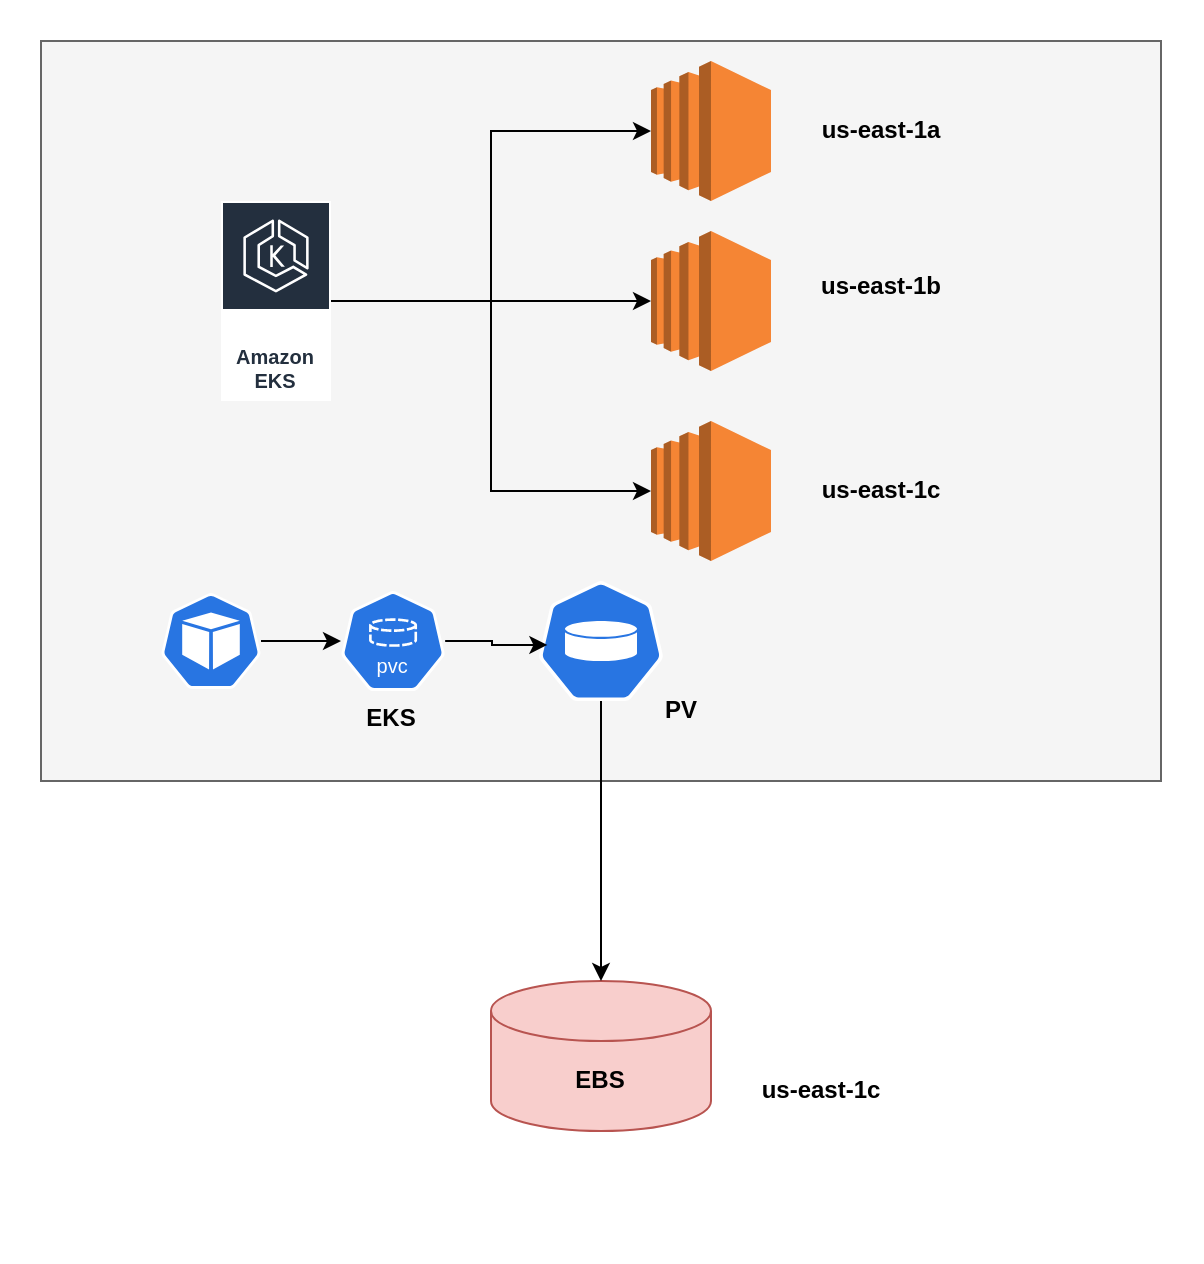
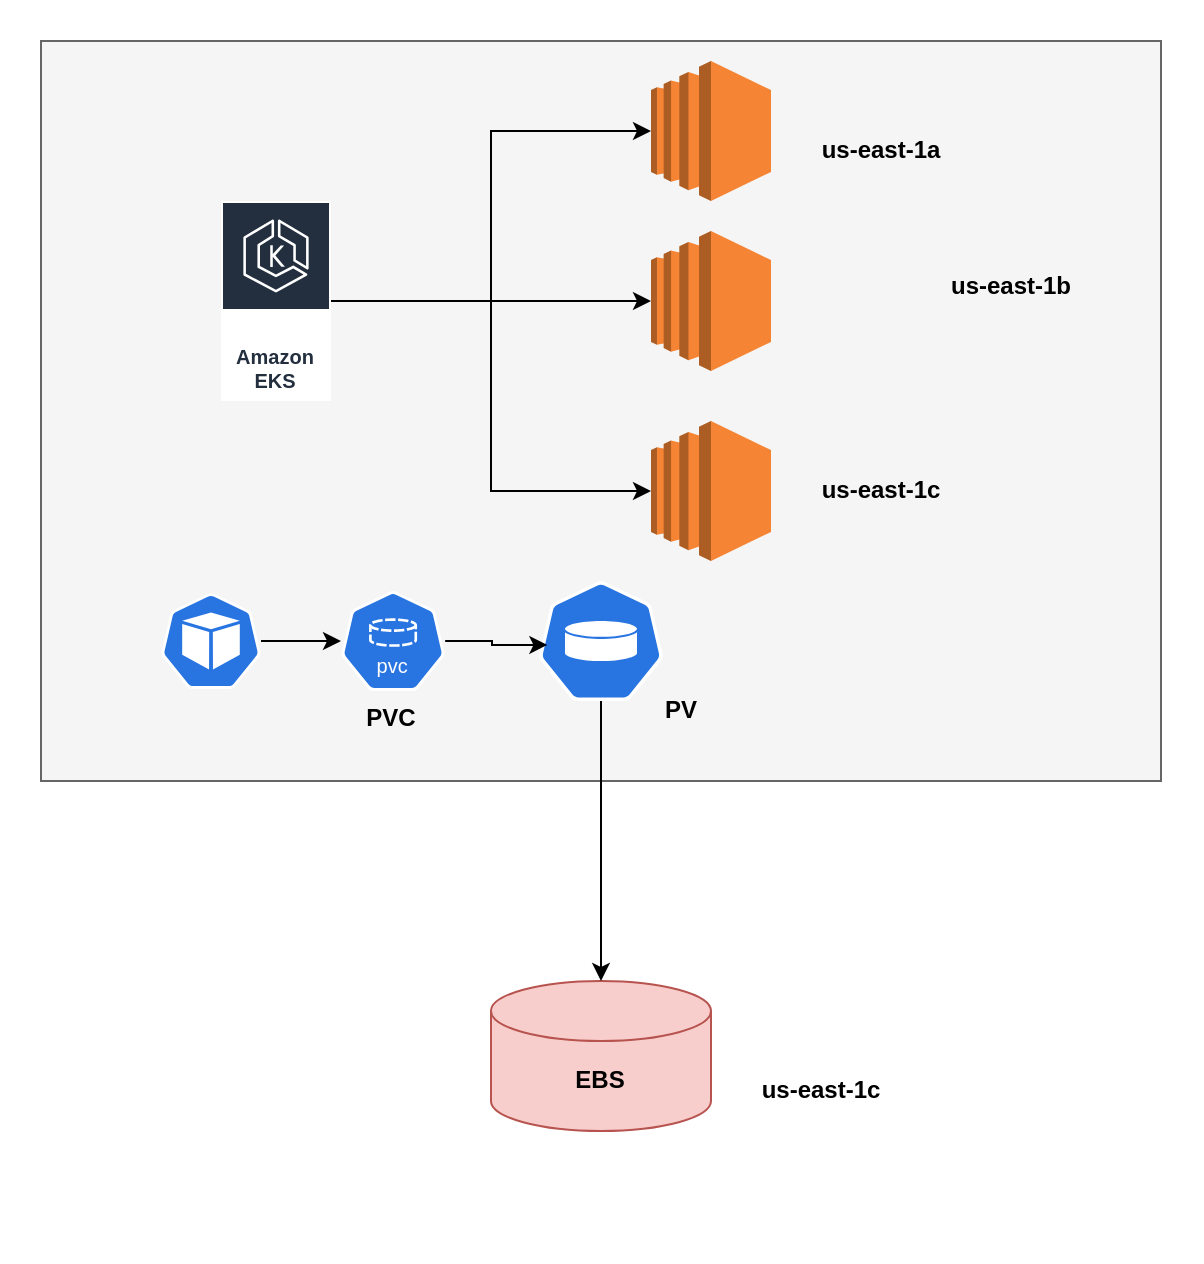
node "us-east-1a": moved (881, 131) -> (881, 151)
node "us-east-1b": moved (881, 287) -> (1011, 287)
node "EKS": label "EKS" -> "PVC"
